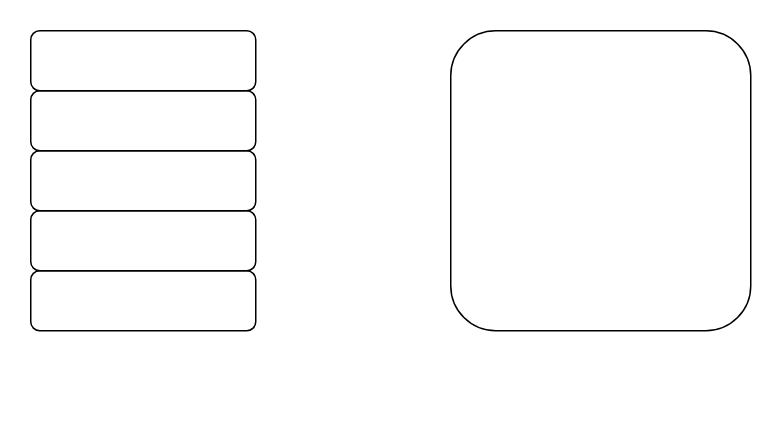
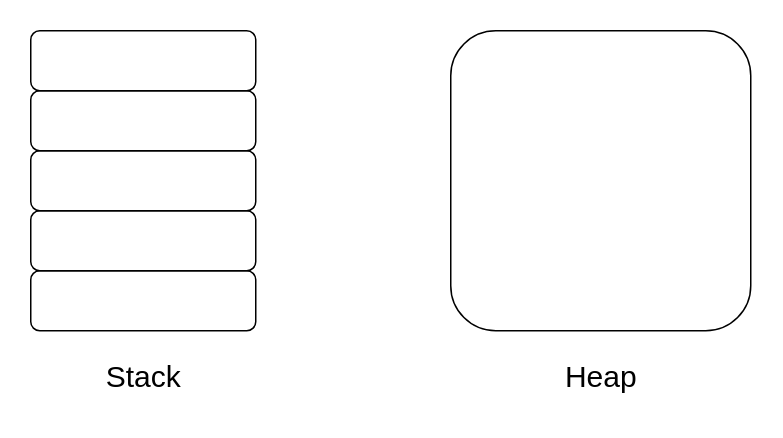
node "Stack": added
node "Heap": added
